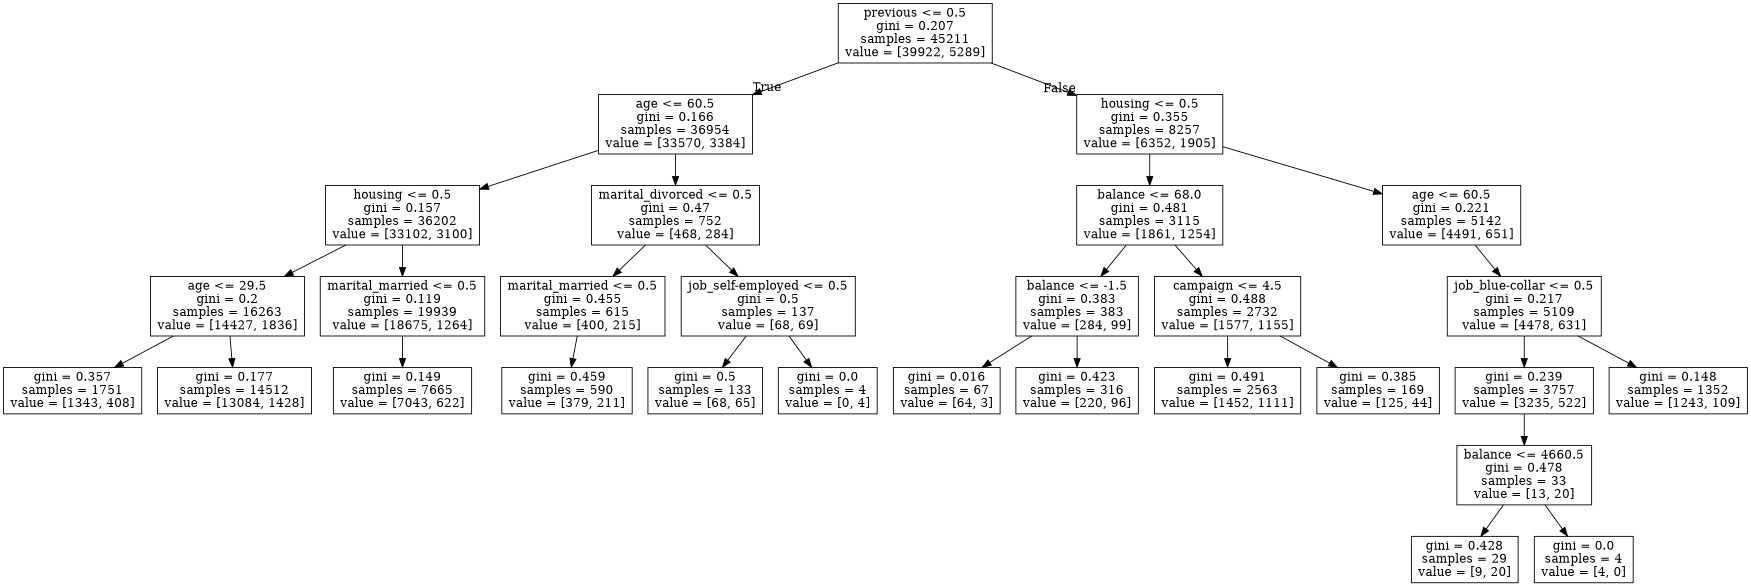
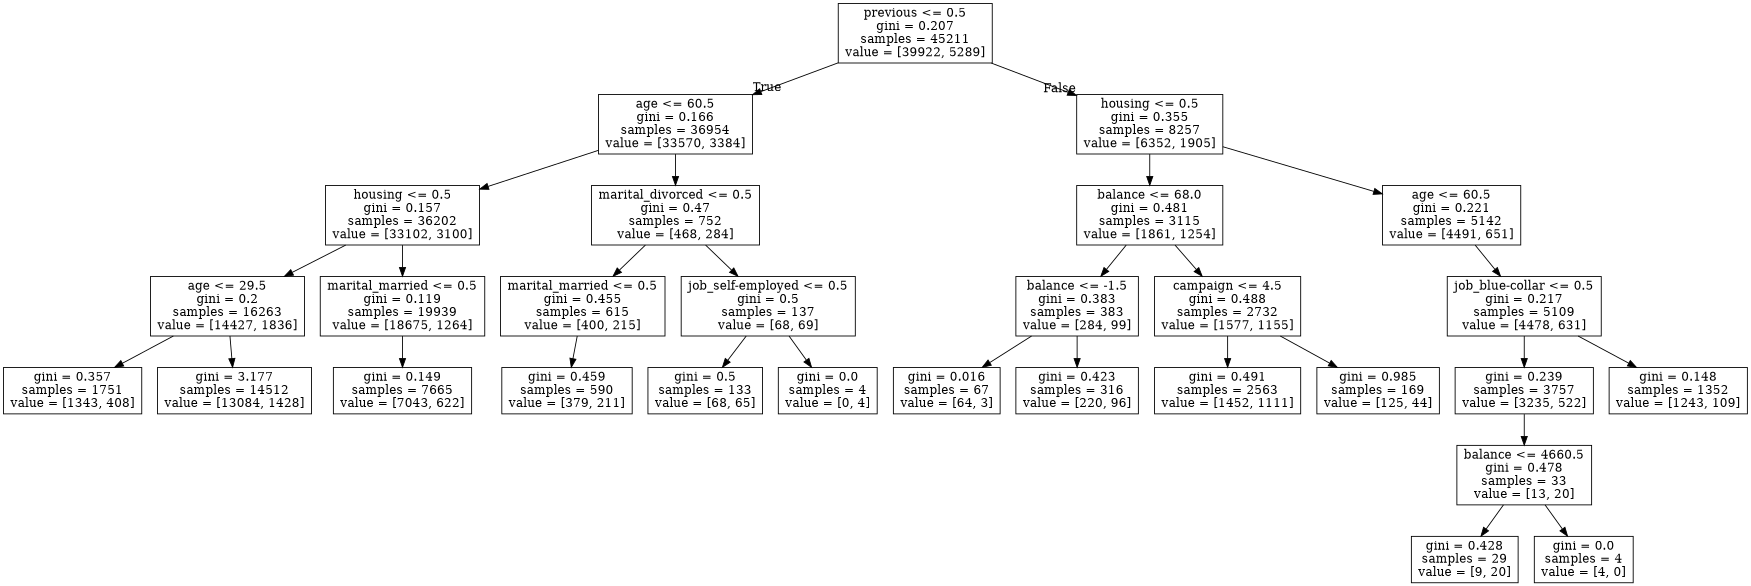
node "gini = 0.177 samples = 14512 value = [13084, 1428]": label "gini = 0.177 samples = 14512 value = [13084, 1428]" -> "gini = 3.177 samples = 14512 value = [13084, 1428]"
node "gini = 0.385 samples = 169 value = [125, 44]": label "gini = 0.385 samples = 169 value = [125, 44]" -> "gini = 0.985 samples = 169 value = [125, 44]"
